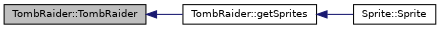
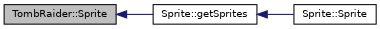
node "TombRaider::TombRaider": label "TombRaider::TombRaider" -> "TombRaider::Sprite"
node "TombRaider::getSprites": label "TombRaider::getSprites" -> "Sprite::getSprites"
